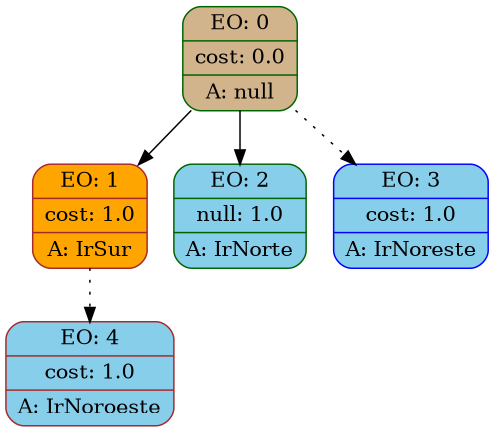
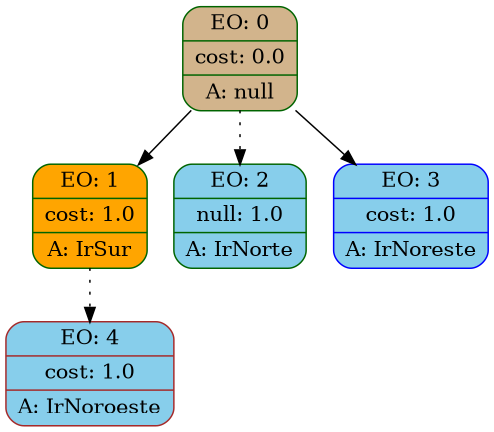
edge "EO: 0" -> "EO: 2": style solid -> dotted
edge "EO: 0" -> "EO: 3": style dotted -> solid
node "EO: 1": color brown -> darkgreen
